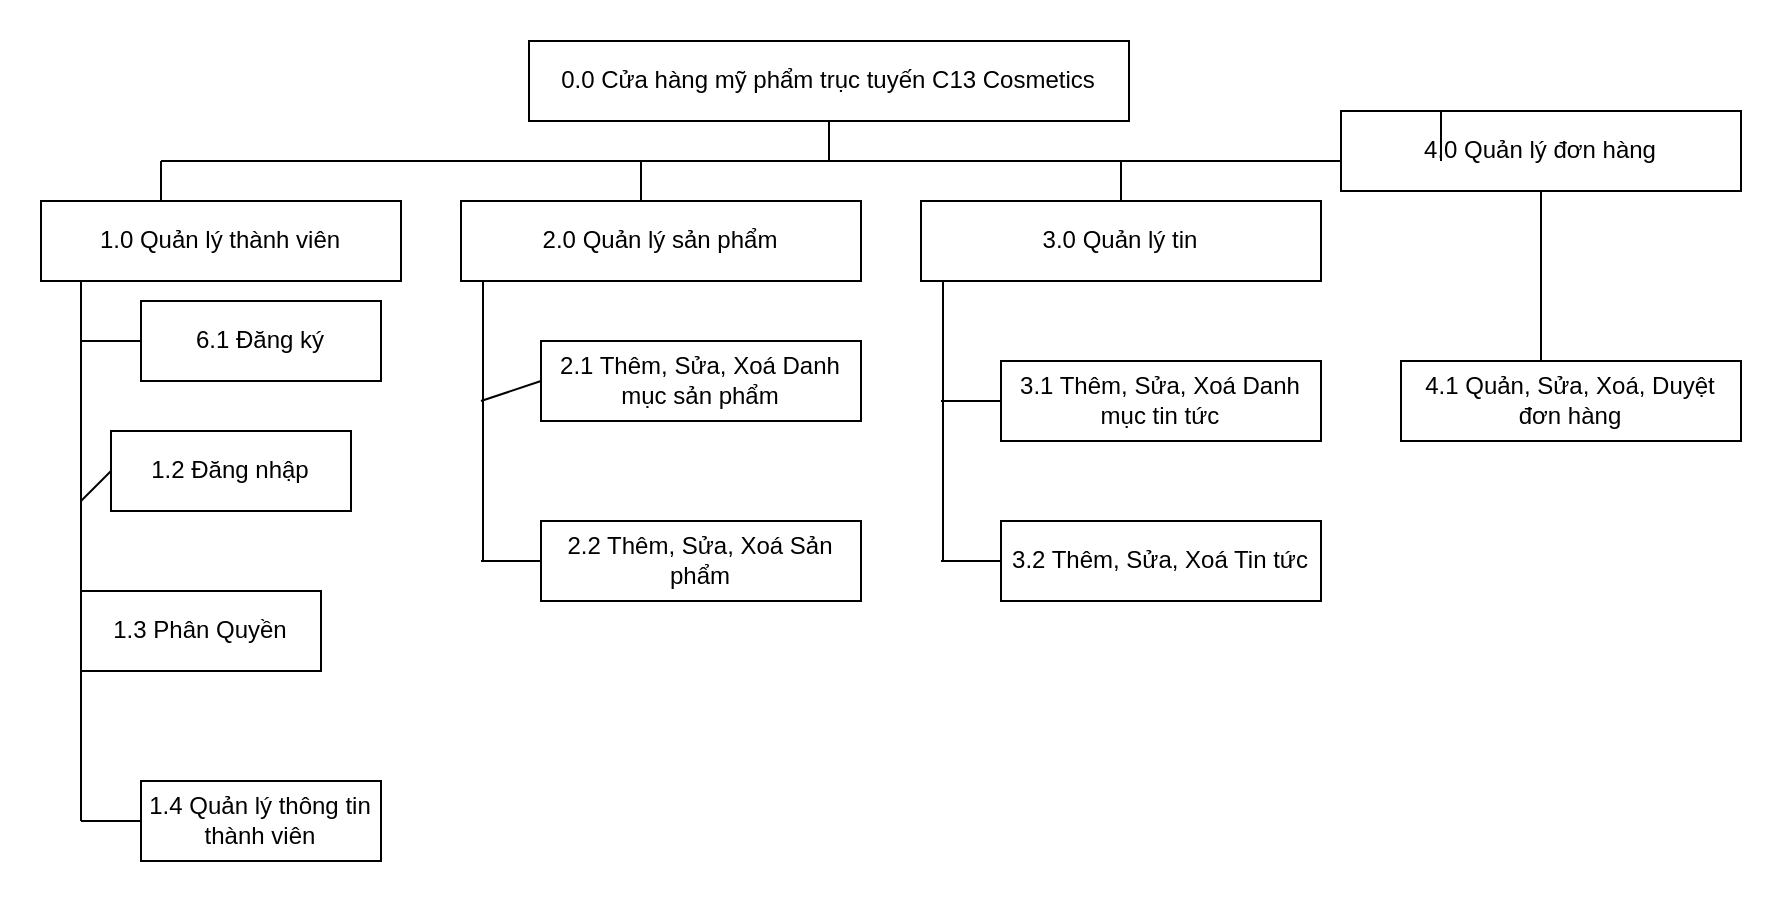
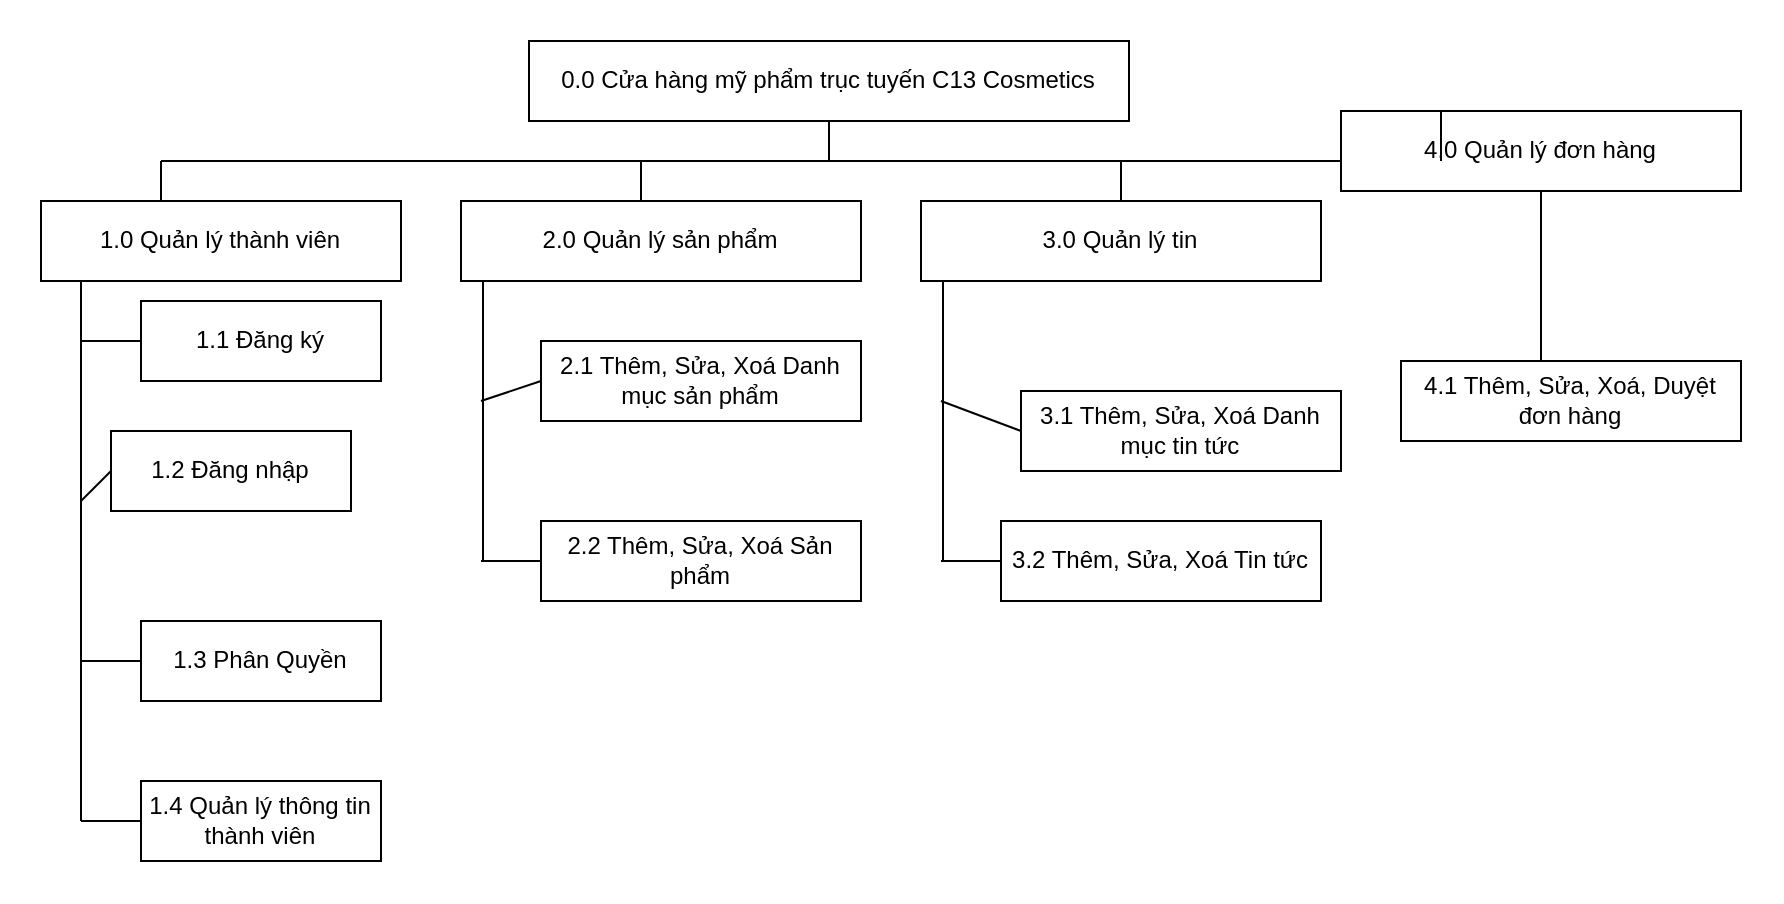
node "6.1 Đăng ký": label "6.1 Đăng ký" -> "1.1 Đăng ký"
node "3.1 Thêm, Sửa, Xoá Danh mục tin tức": moved (1161, 401) -> (1181, 431)
node "4.1 Quản, Sửa, Xoá, Duyệt đơn hàng": label "4.1 Quản, Sửa, Xoá, Duyệt đơn hàng" -> "4.1 Thêm, Sửa, Xoá, Duyệt đơn hàng"
node "1.3 Phân Quyền": moved (201, 631) -> (261, 661)
